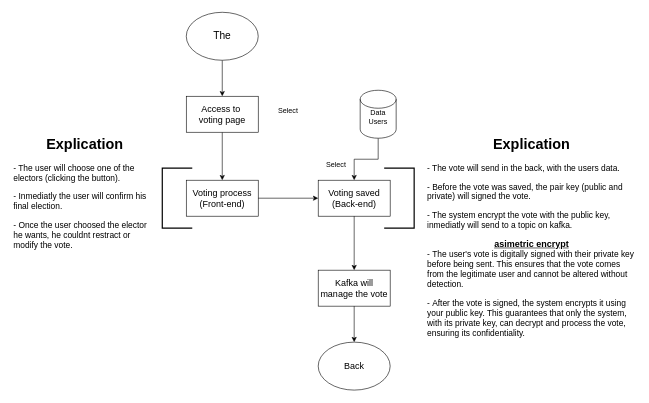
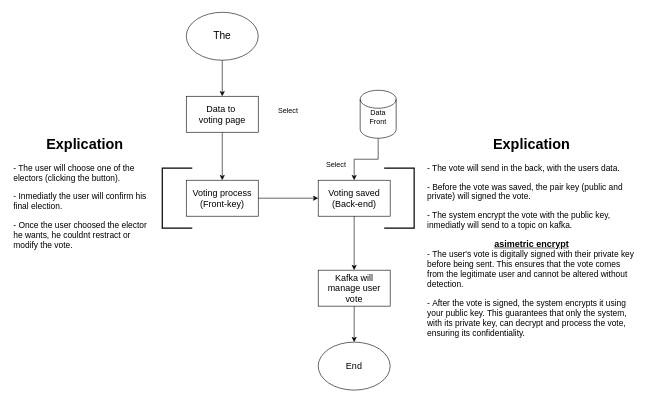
node "Access to voting page": label "Access to voting page" -> "Data to voting page"
node "Data Users": label "Data Users" -> "Data Front"
node "Voting process (Front-end)": label "Voting process (Front-end)" -> "Voting process (Front-key)"
node "Kafka will manage the vote": label "Kafka will manage the vote" -> "Kafka will manage user vote"
node "Back": label "Back" -> "End"
